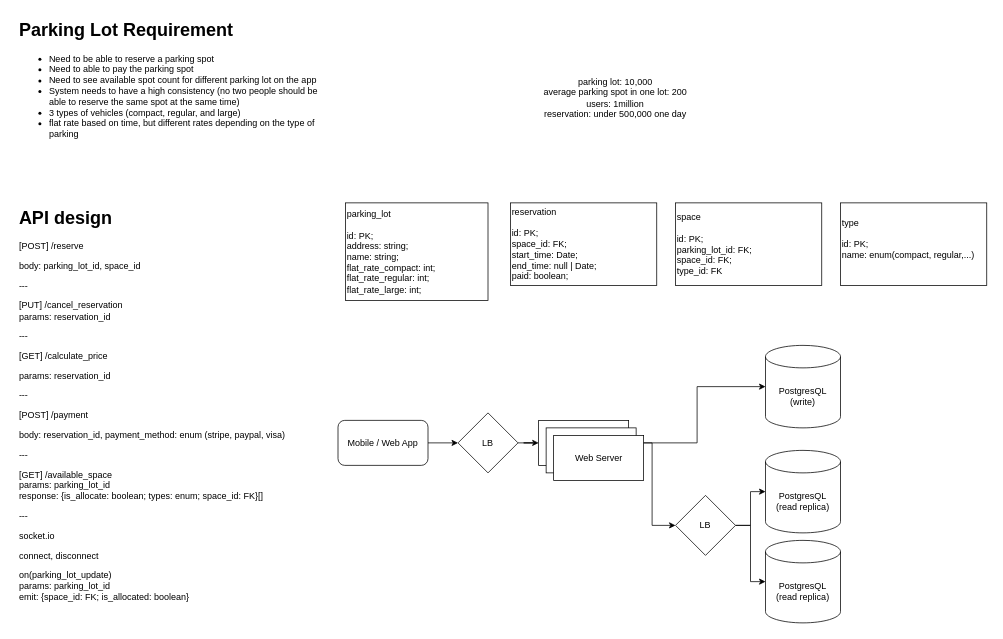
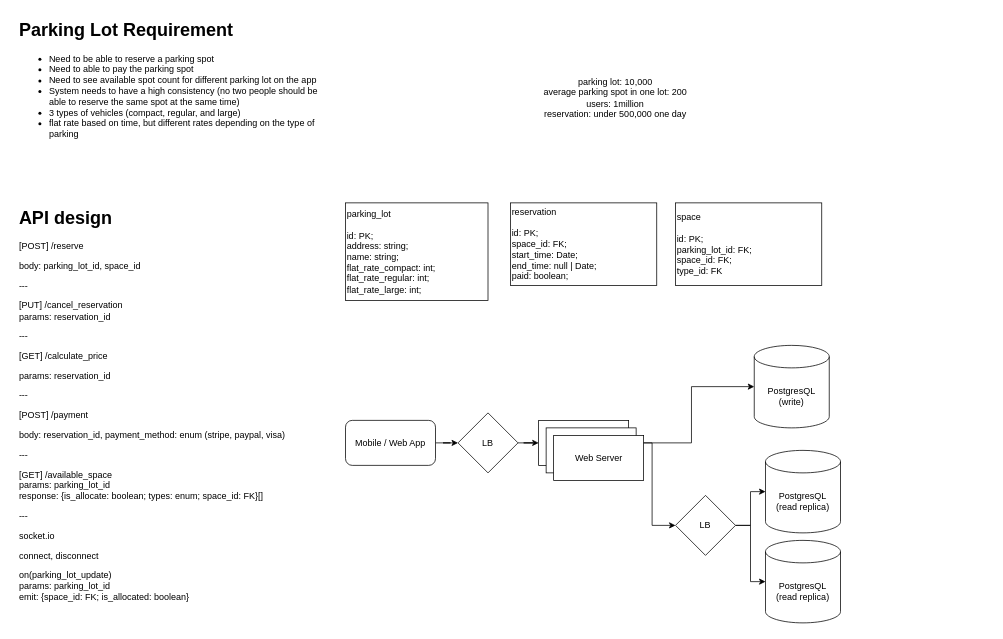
node "type id: PK; name: enum(compact, regular,...)": removed
node "PostgresQL (write)": moved (803, 387) -> (792, 387)
node "Mobile / Web App": moved (383, 443) -> (390, 443)
